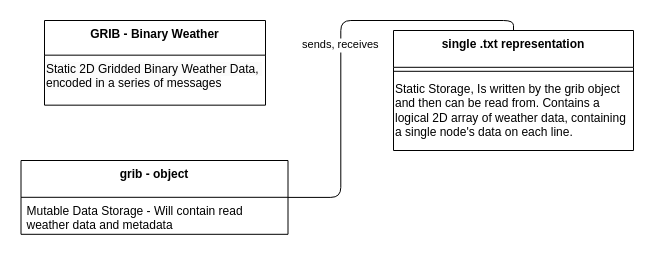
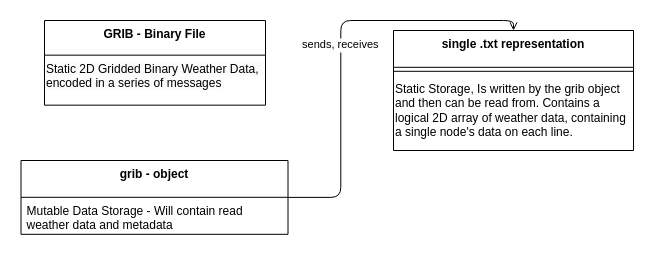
edge "single .txt representation" -- "grib - object": arrowhead none -> open
node "GRIB - Binary Weather": label "GRIB - Binary Weather" -> "GRIB - Binary File"
